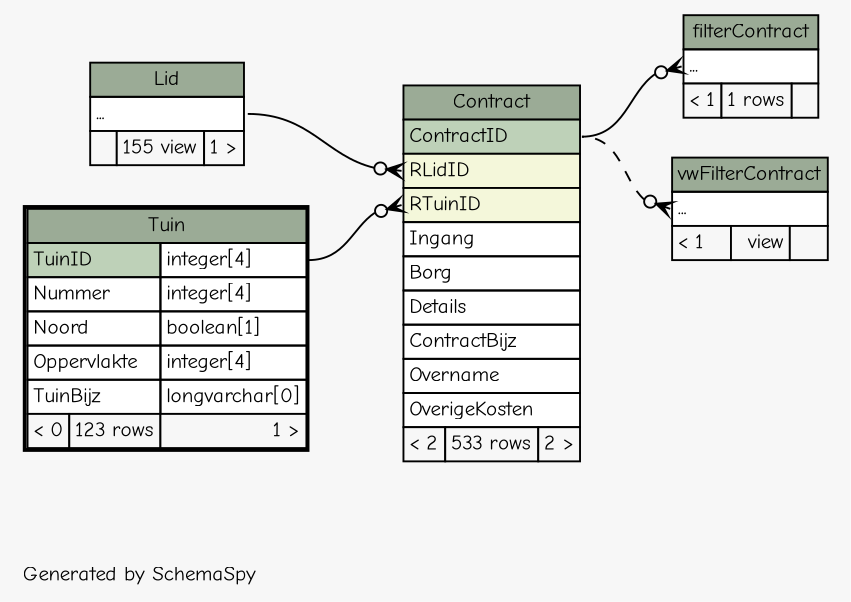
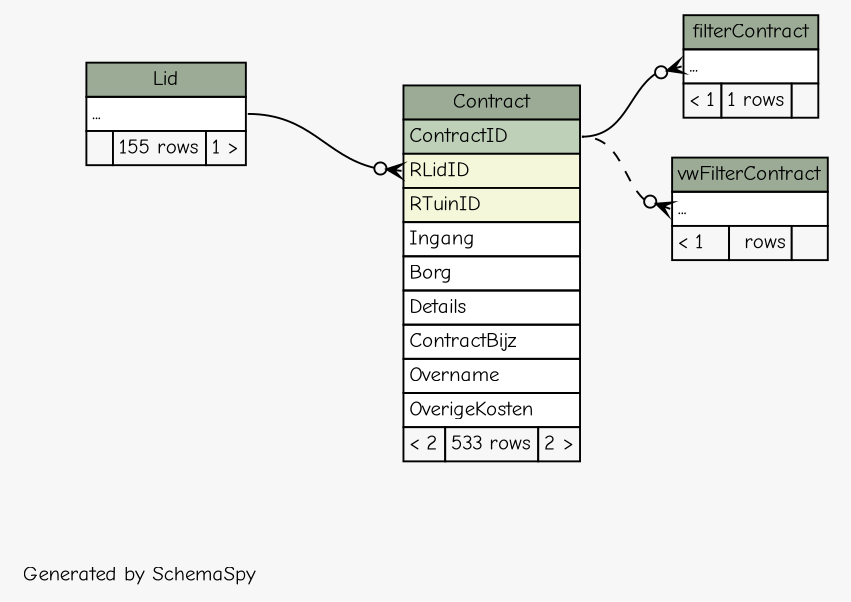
node "Lid": text "155 view" -> "155 rows"
node "vwFilterContract": text "view" -> "rows"
node "Tuin": removed
